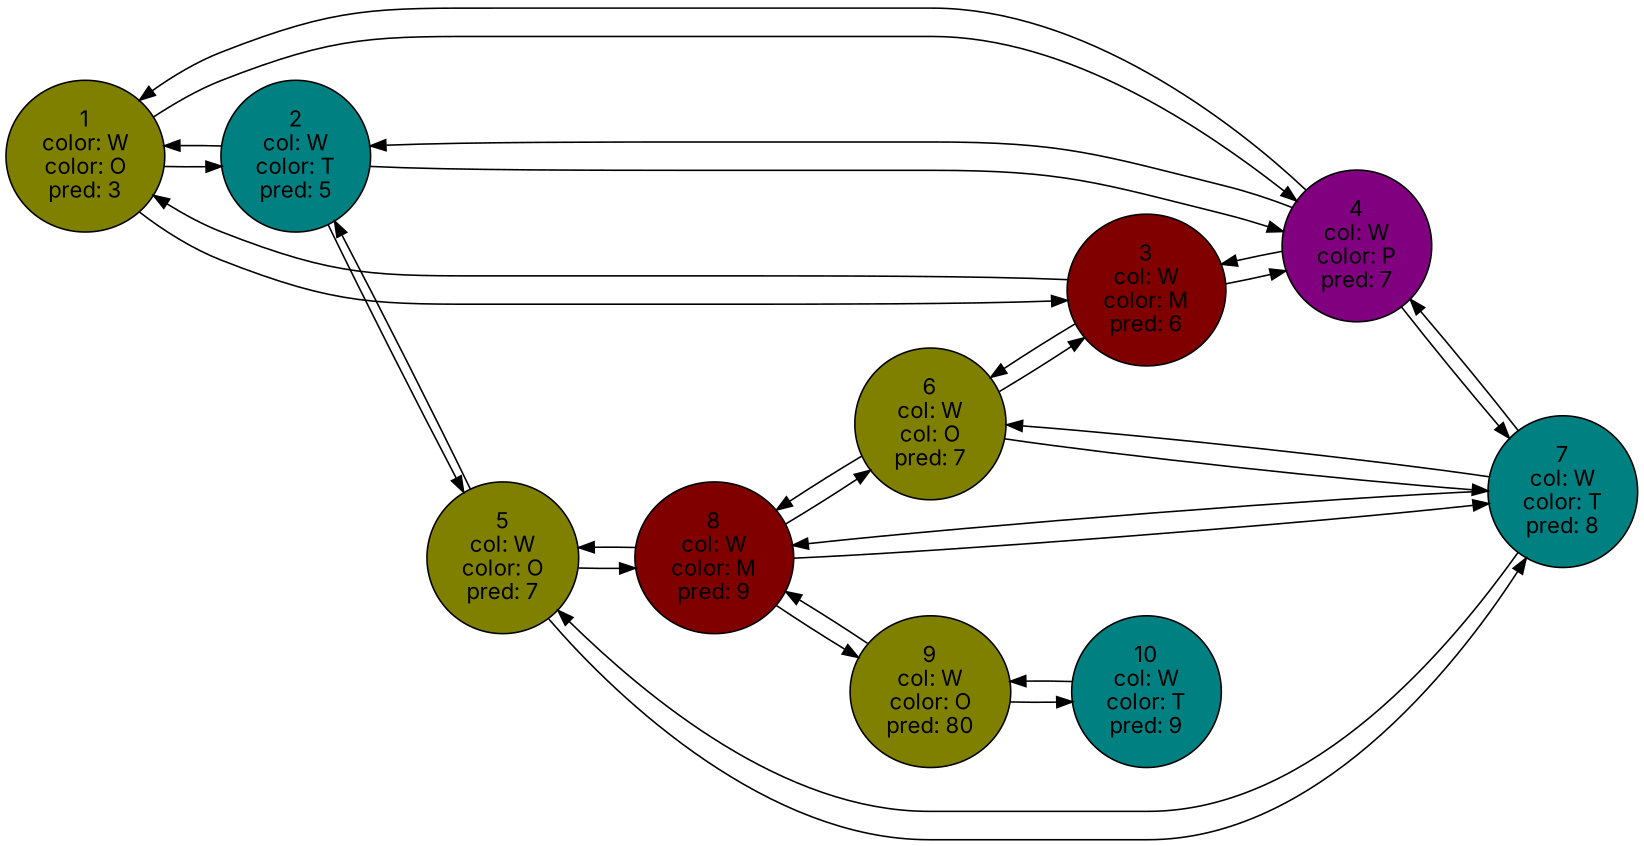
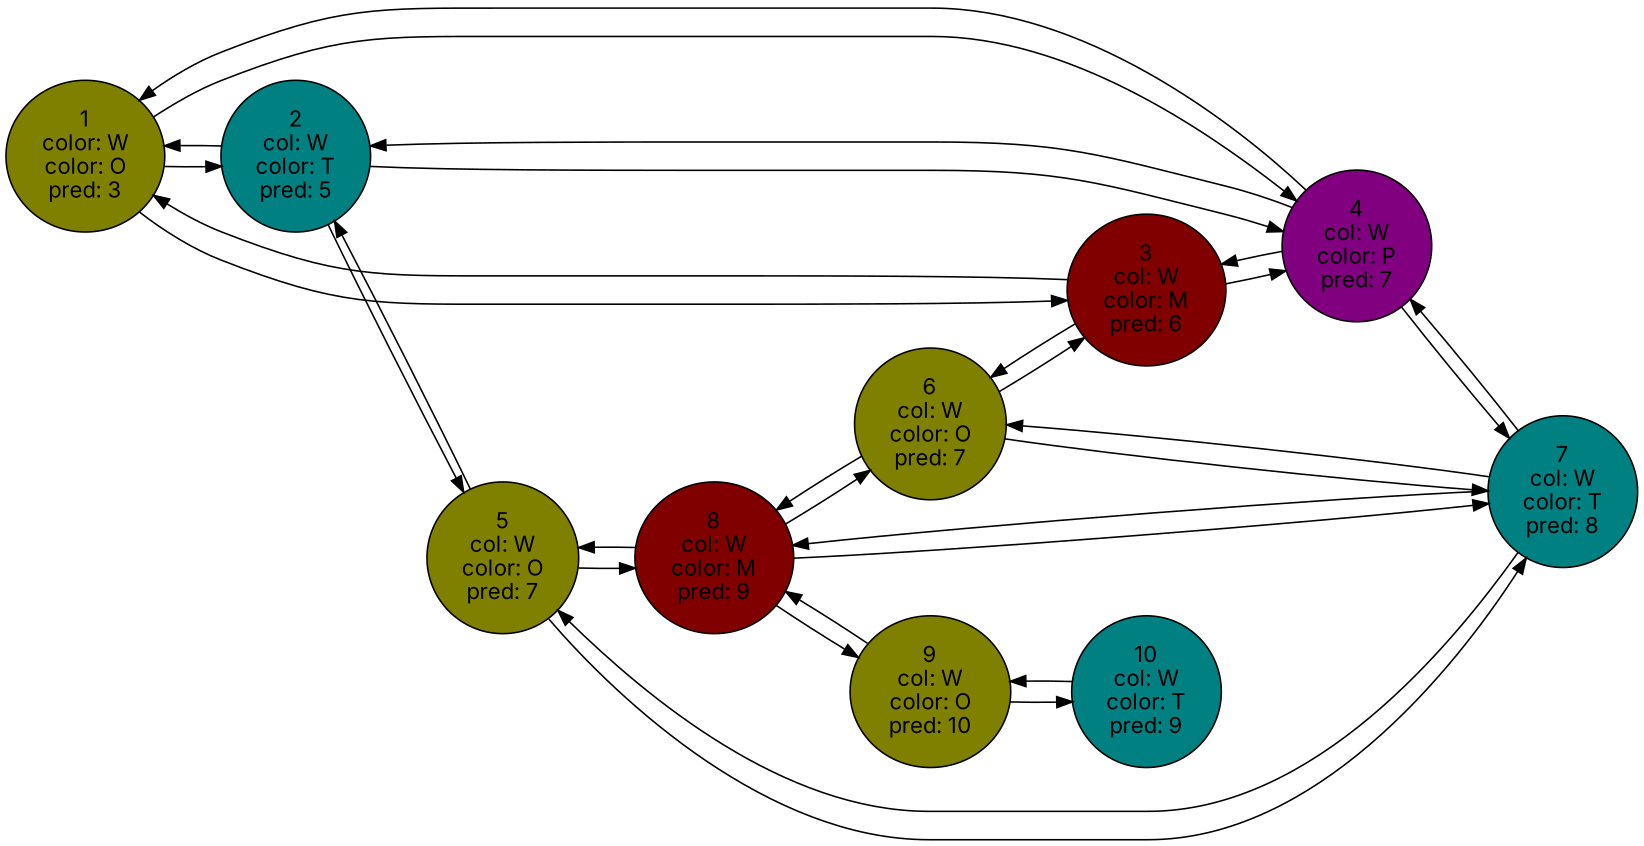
node "6 col: W col: O pred: 7": label "6 col: W col: O pred: 7" -> "6 col: W color: O pred: 7"
node "9 col: W color: O pred: 80": label "9 col: W color: O pred: 80" -> "9 col: W color: O pred: 10"
